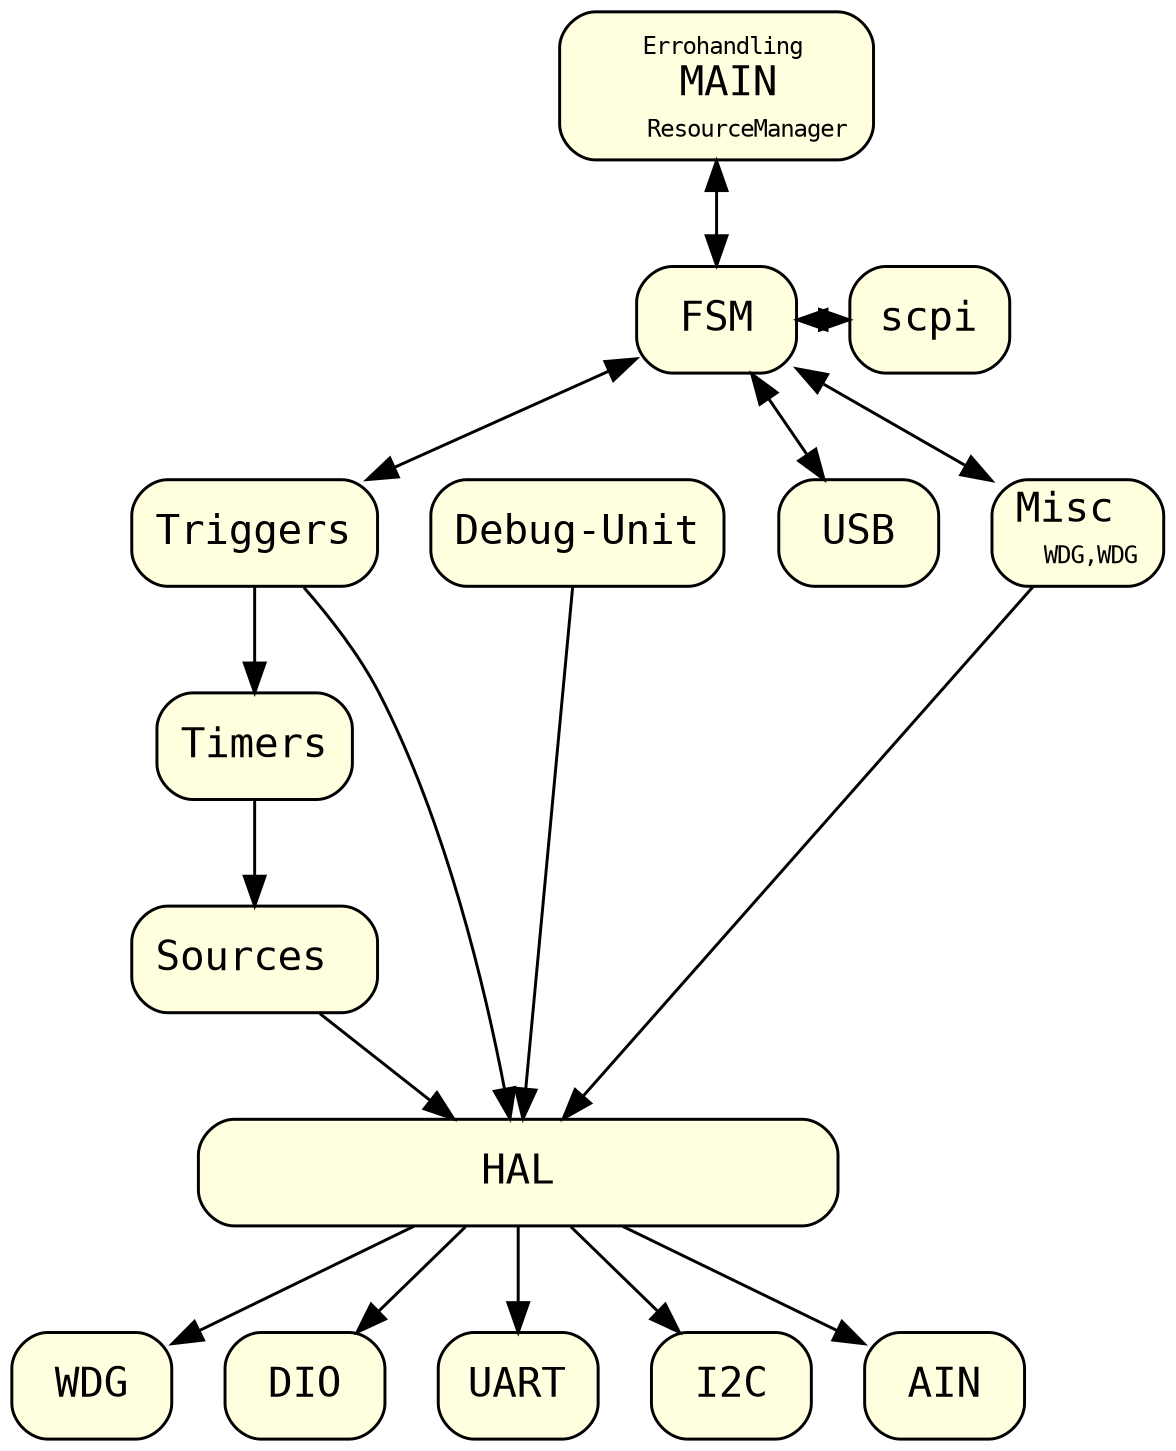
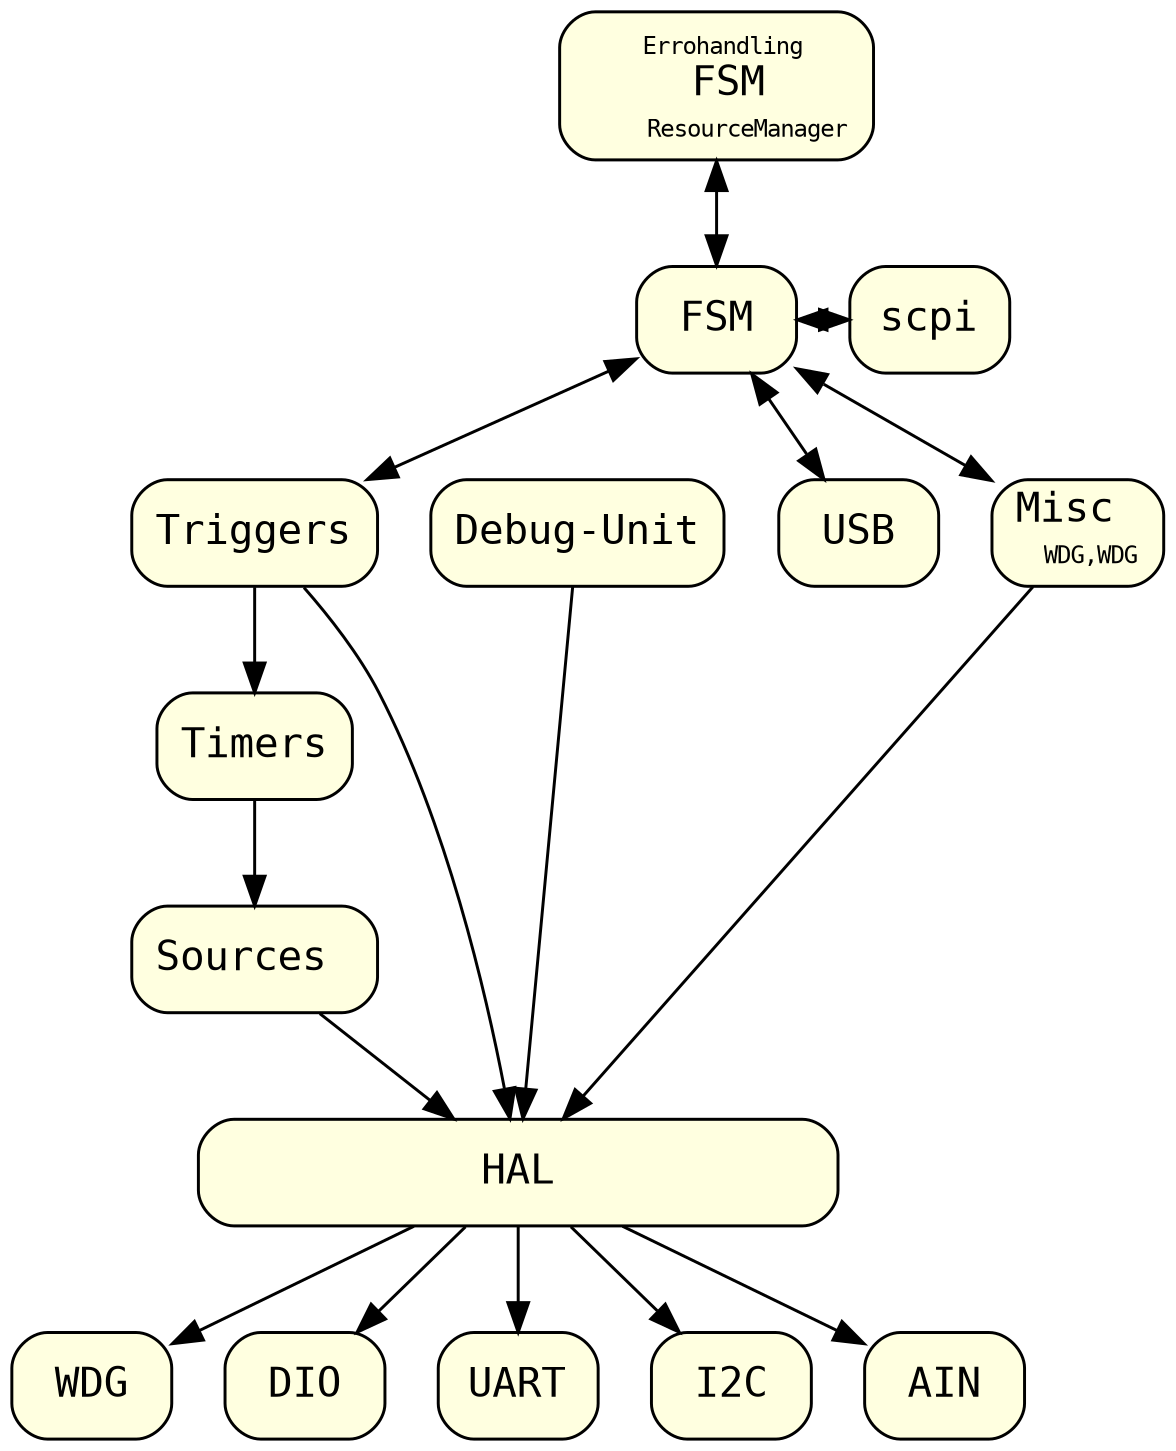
node "Errohandling": text "MAIN" -> "FSM"
